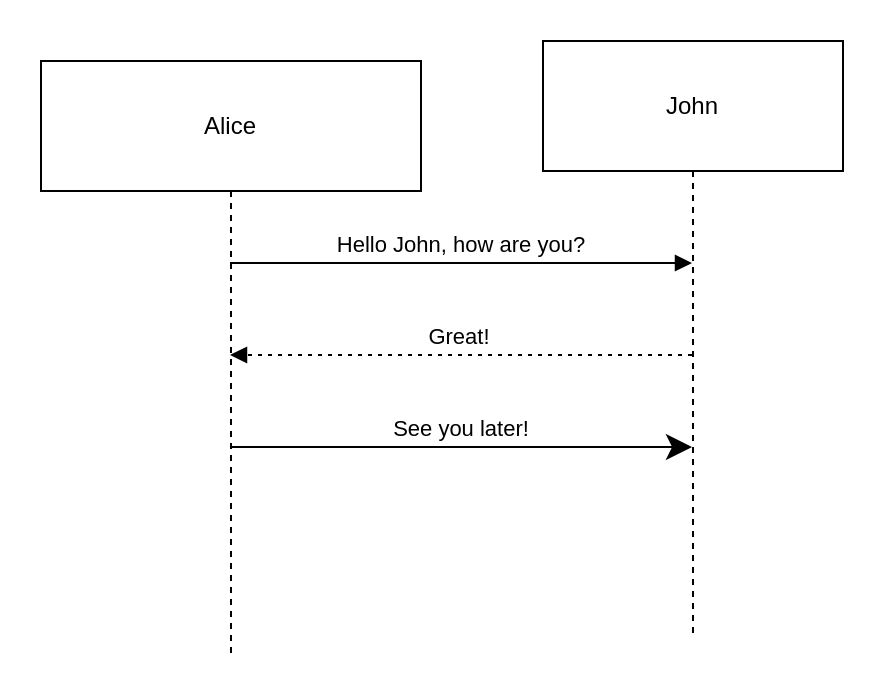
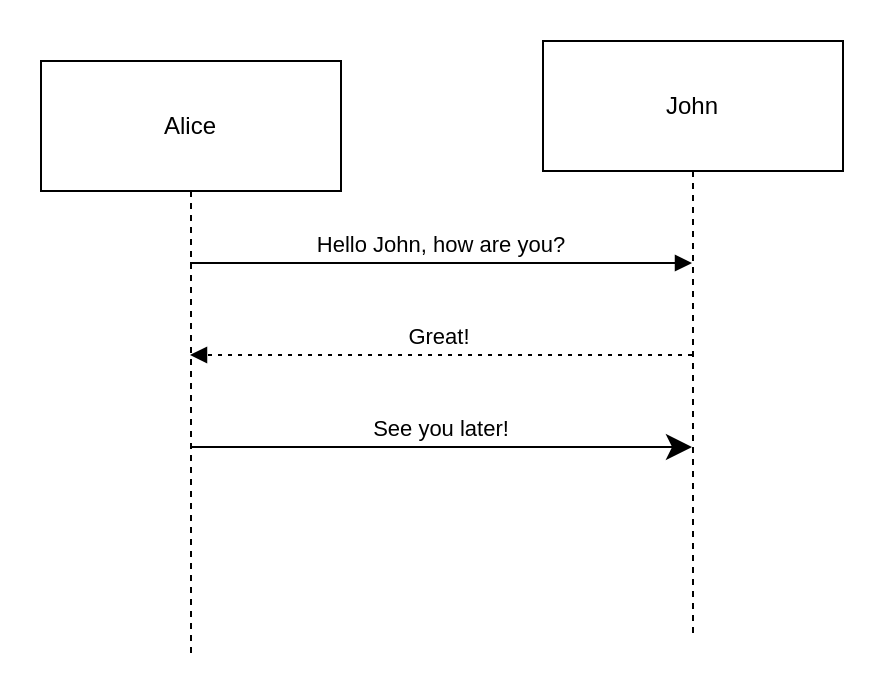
node "Alice": size 380x596 -> 300x596
